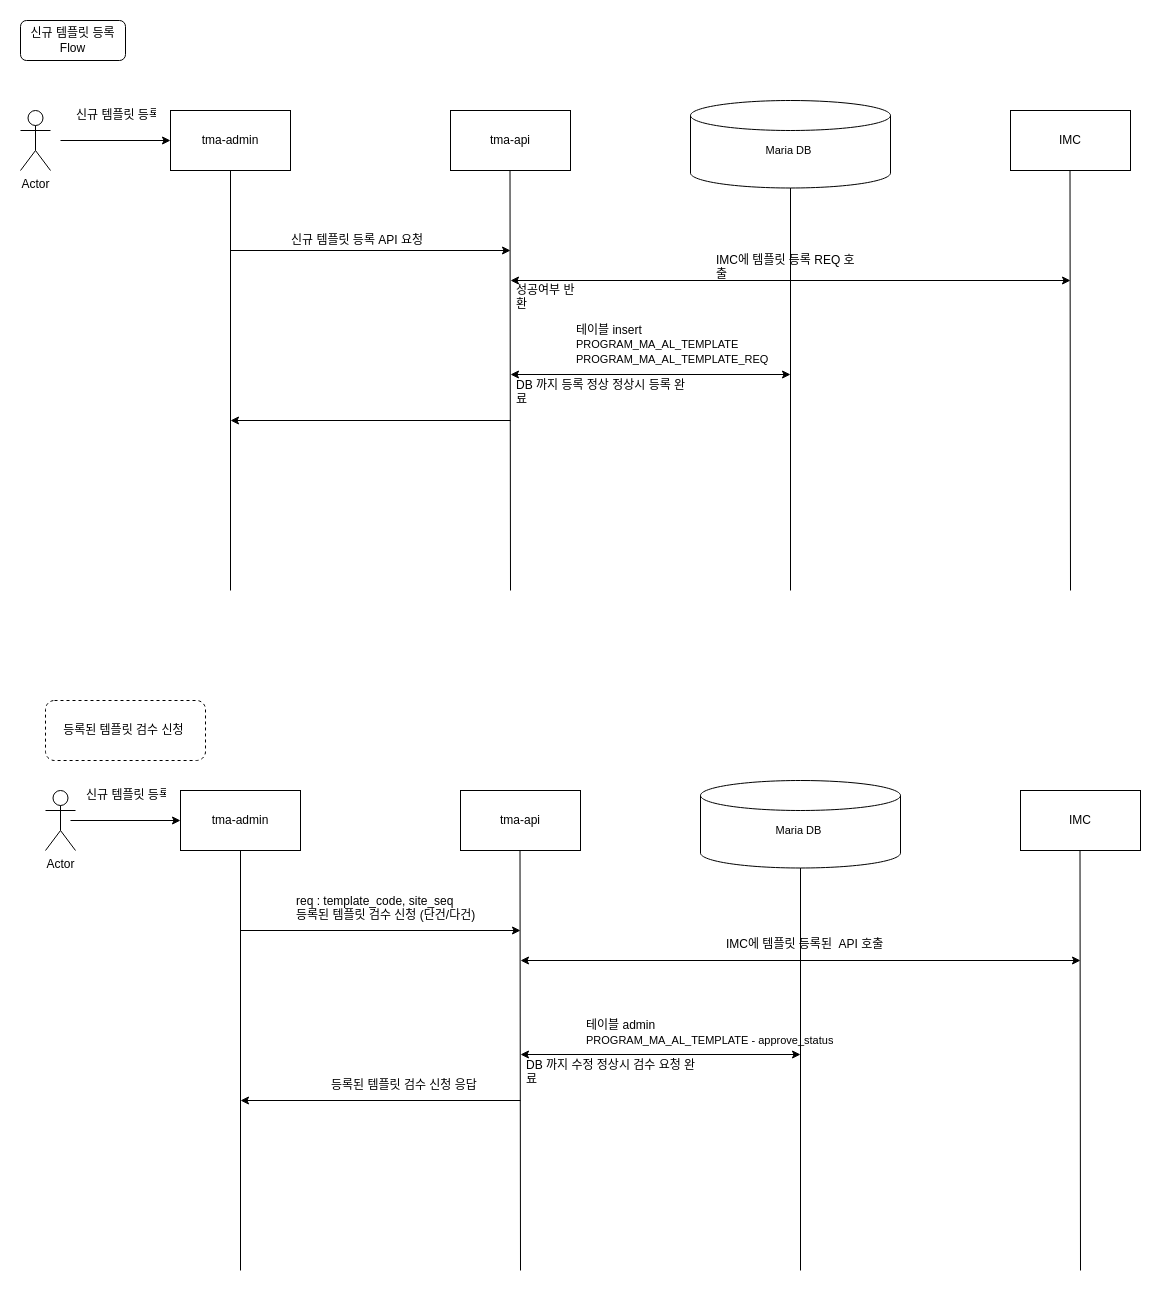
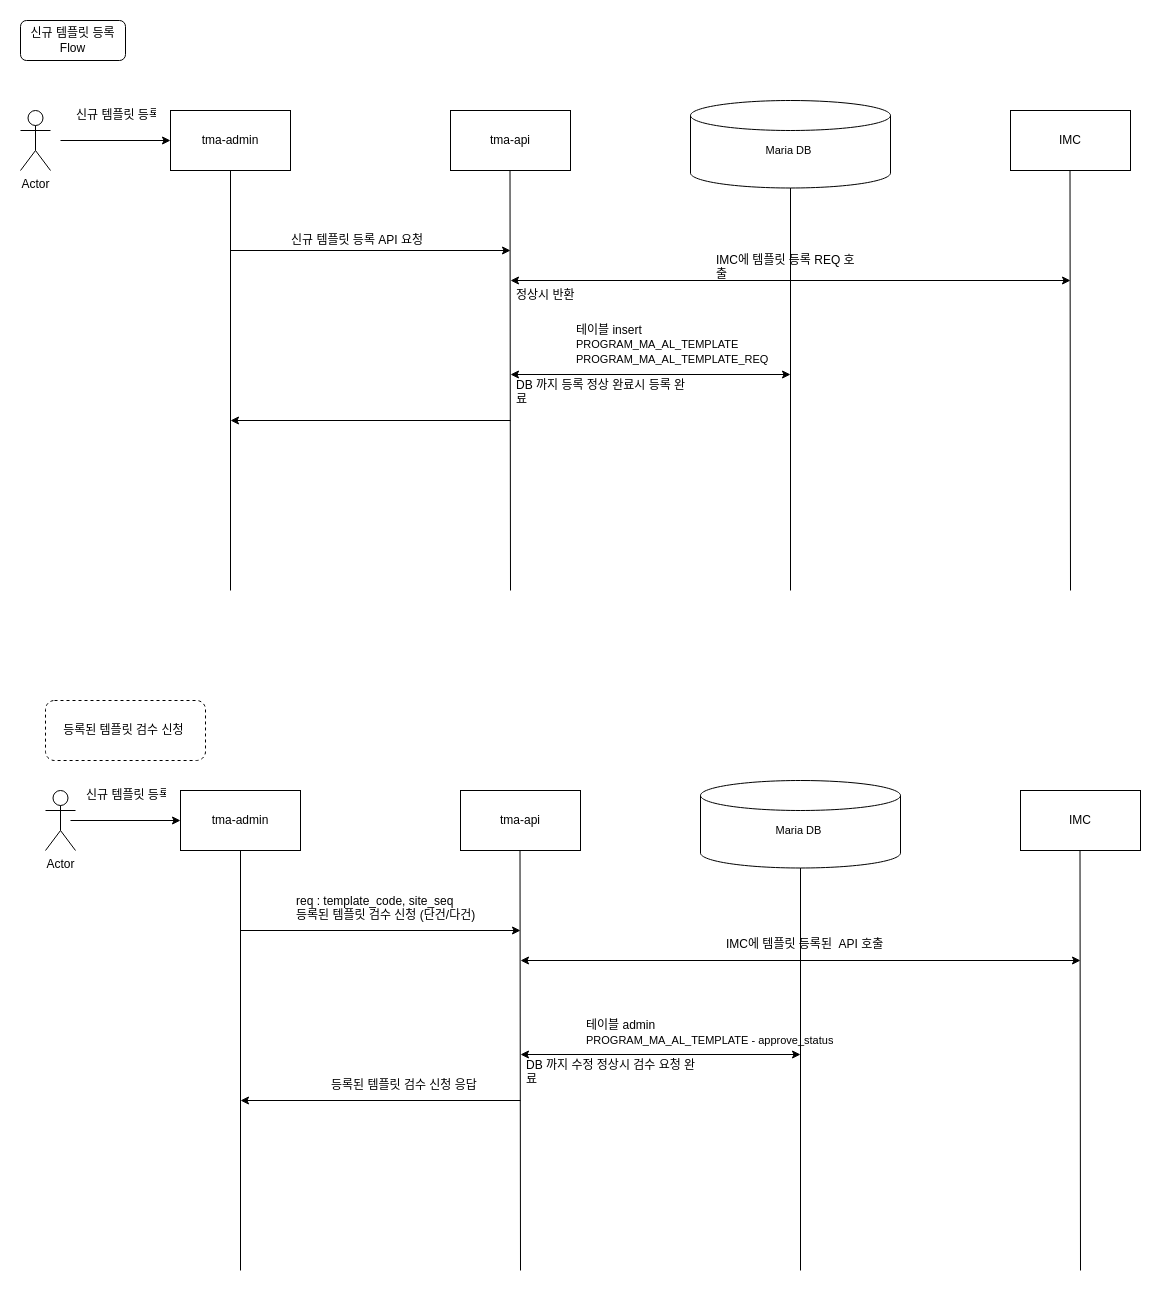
node "성공여부 반환": label "성공여부 반환" -> "정상시 반환"
node "DB 까지 등록 정상 정상시 등록 완료": label "DB 까지 등록 정상 정상시 등록 완료" -> "DB 까지 등록 정상 완료시 등록 완료"
